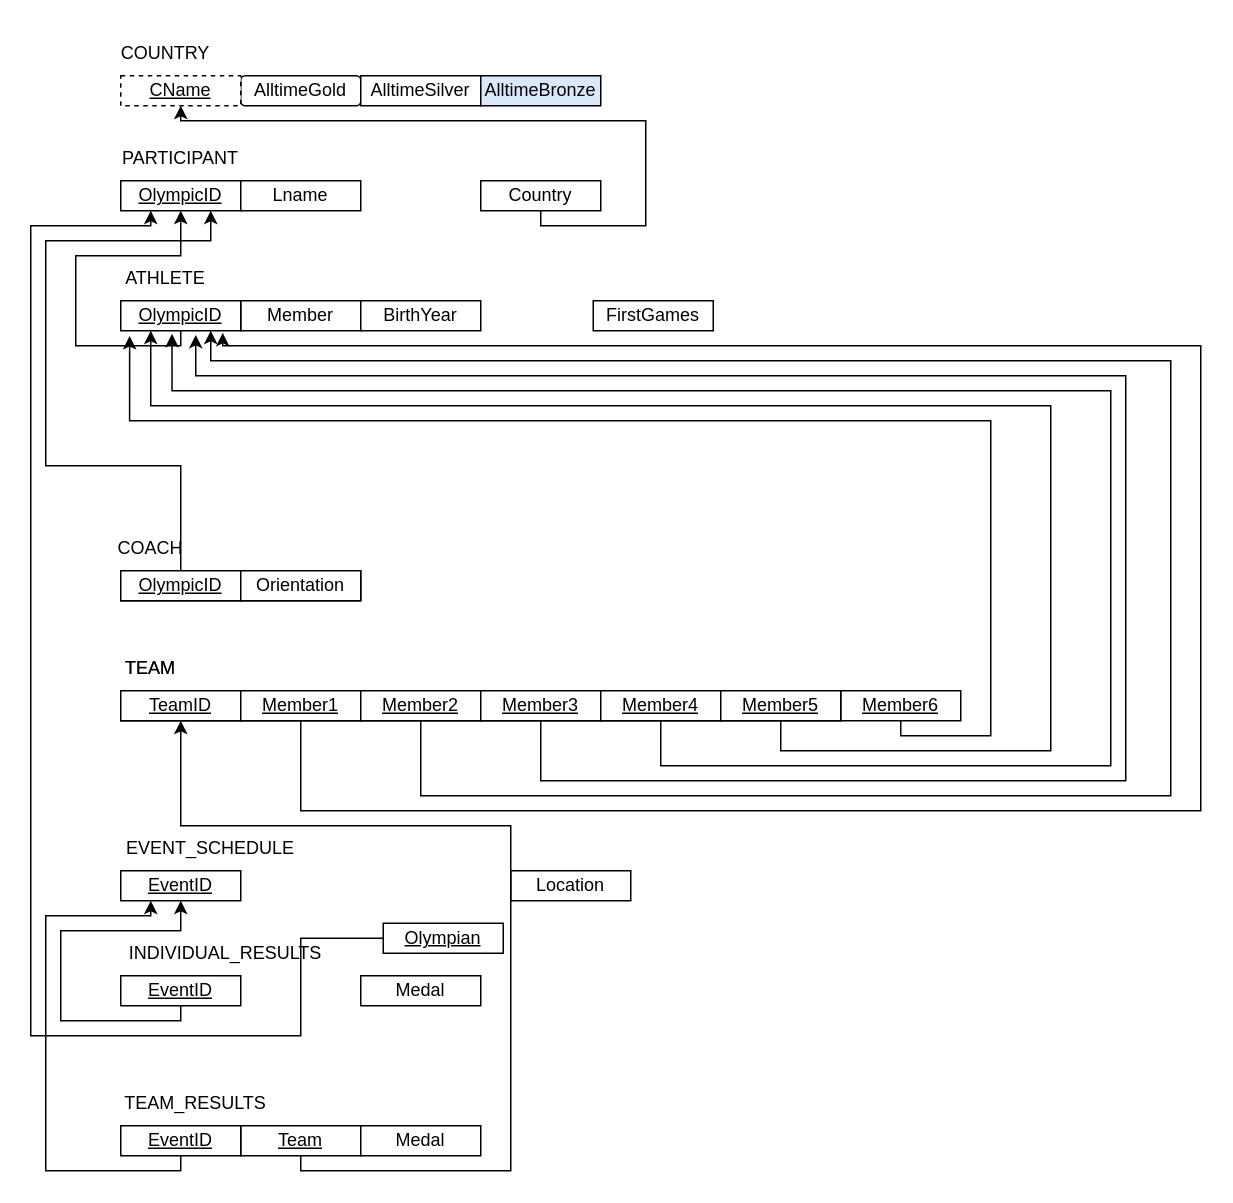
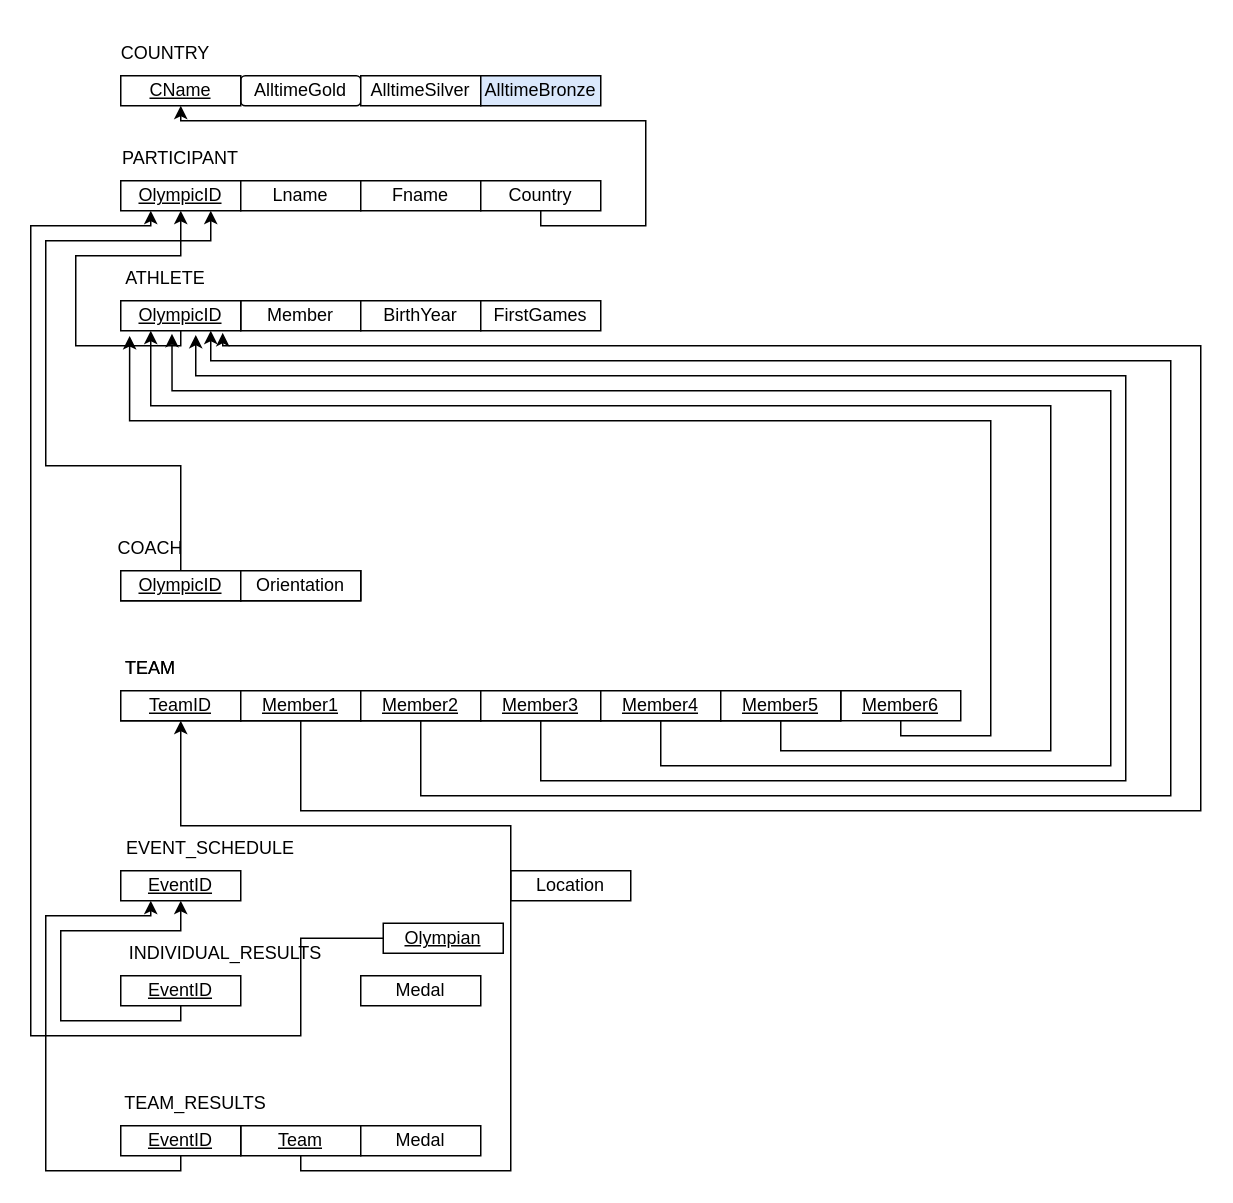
node "CName": style dashed -> solid
node "Fname": added
node "FirstGames": moved (653, 316) -> (541, 316)
